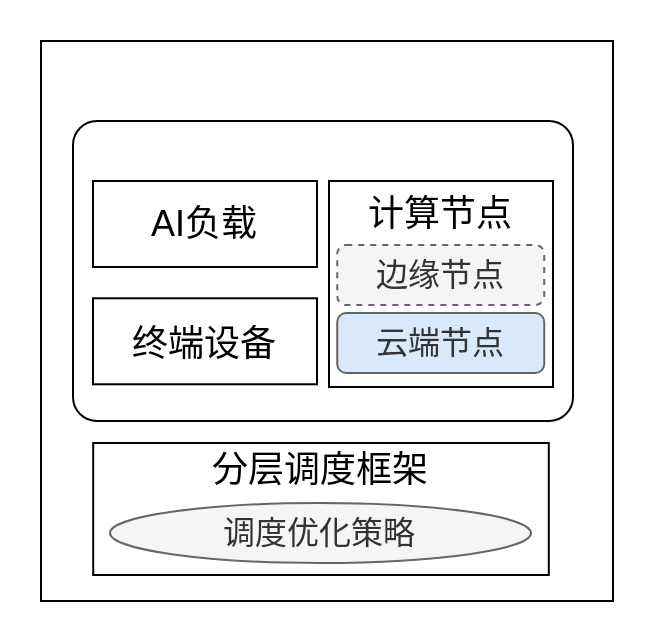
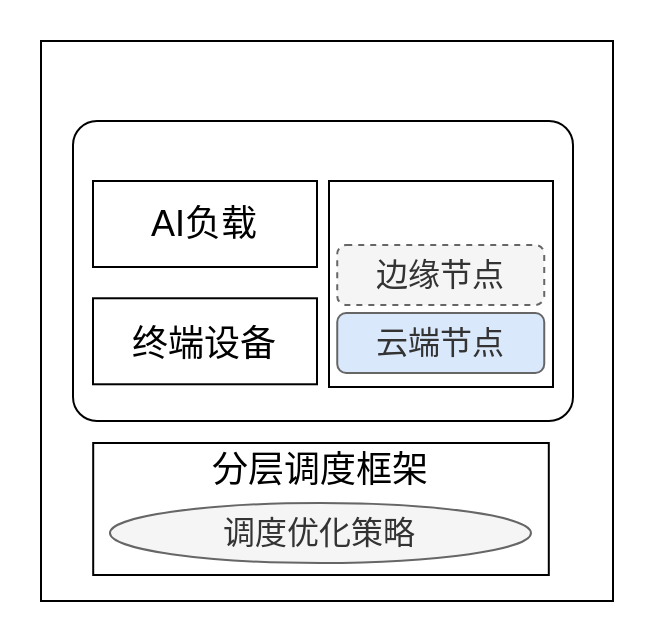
node "计算节点": removed
